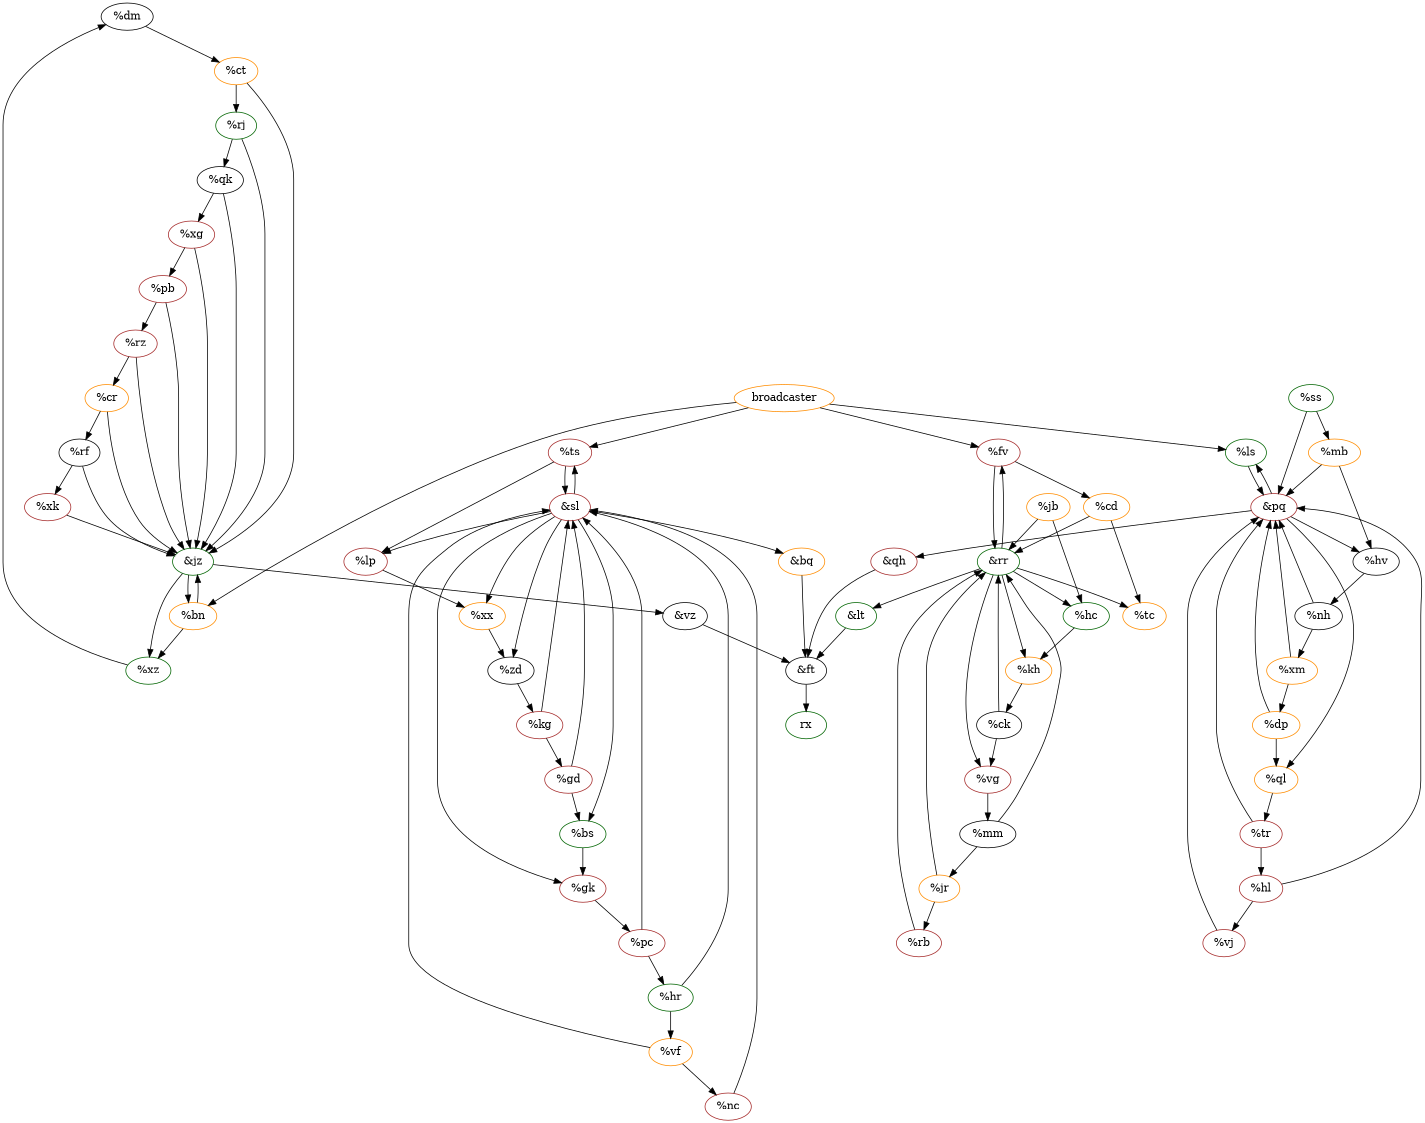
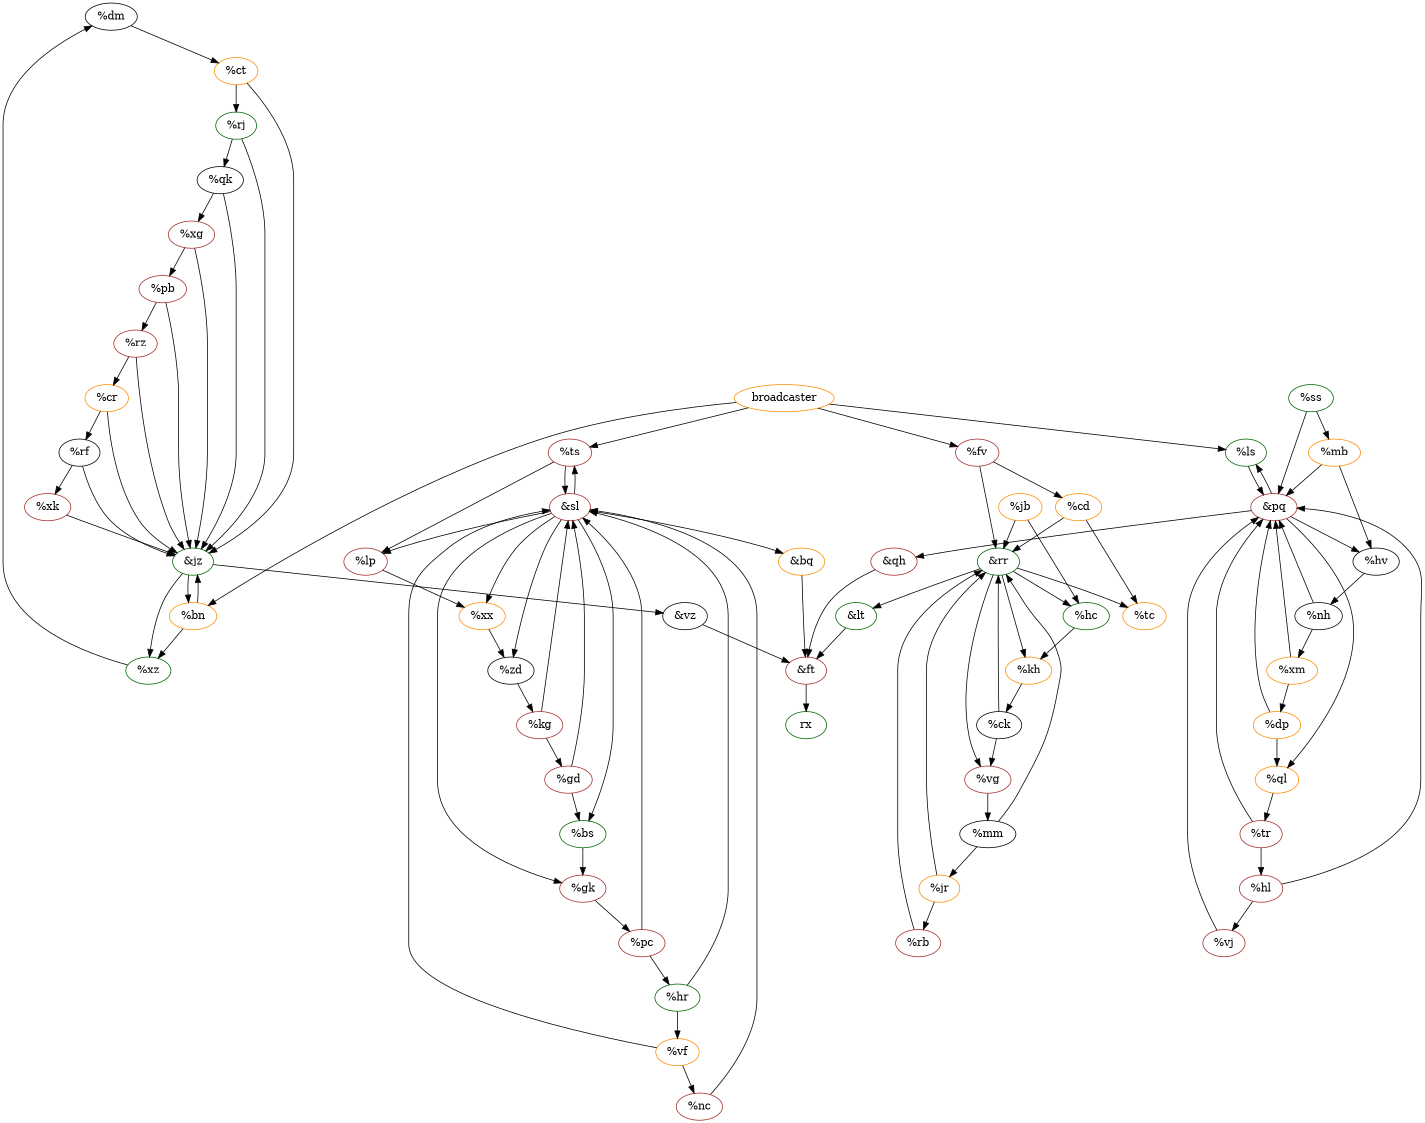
edge "&rr" -> "%fv": removed
node "&ft": color black -> brown
